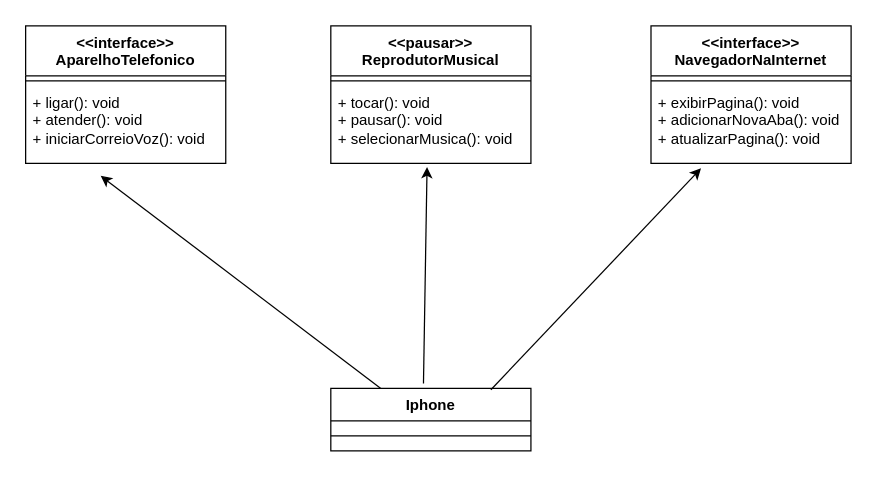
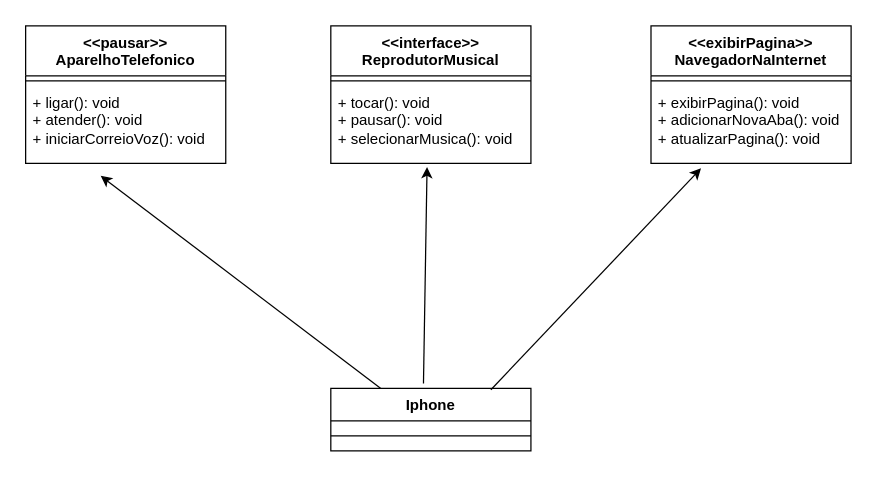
node "<<interface>> AparelhoTelefonico": label "<<interface>> AparelhoTelefonico" -> "<<pausar>> AparelhoTelefonico"
node "<<pausar>> ReprodutorMusical": label "<<pausar>> ReprodutorMusical" -> "<<interface>> ReprodutorMusical"
node "<<interface>> NavegadorNaInternet": label "<<interface>> NavegadorNaInternet" -> "<<exibirPagina>> NavegadorNaInternet"
